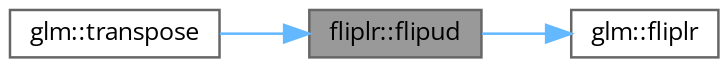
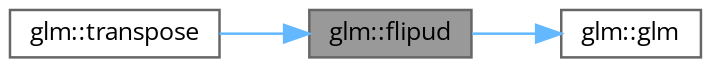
node "fliplr::flipud": label "fliplr::flipud" -> "glm::flipud"
node "glm::fliplr": label "glm::fliplr" -> "glm::glm"
